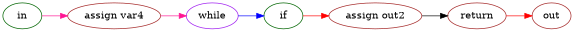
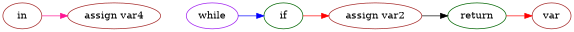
node "in": color darkgreen -> brown
edge "assign var4" -> "while": removed
node "assign out2": label "assign out2" -> "assign var2"
node "return": color brown -> darkgreen
node "out": label "out" -> "var"
